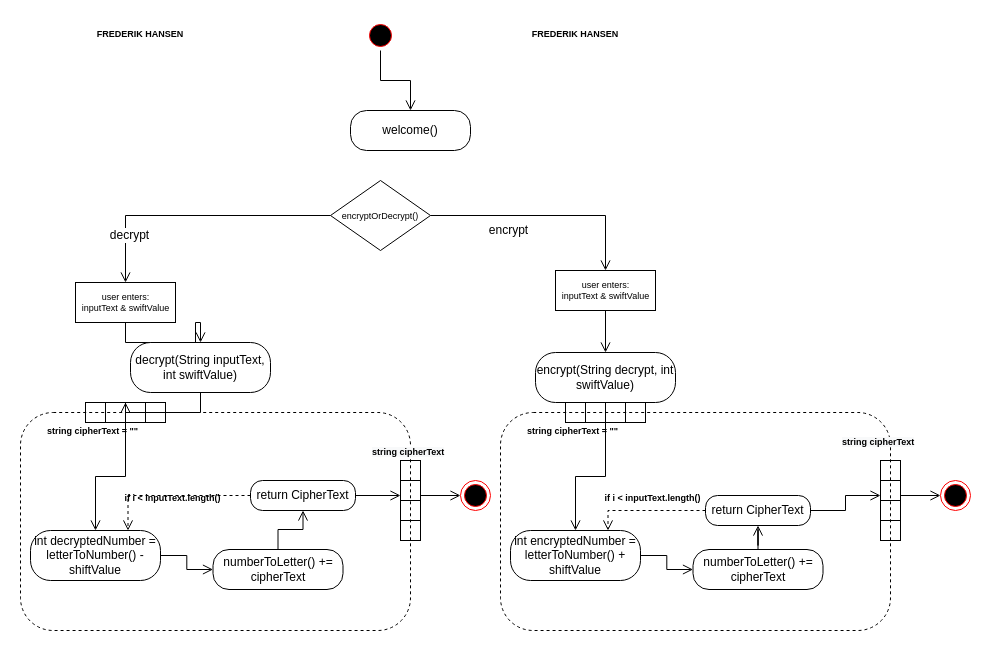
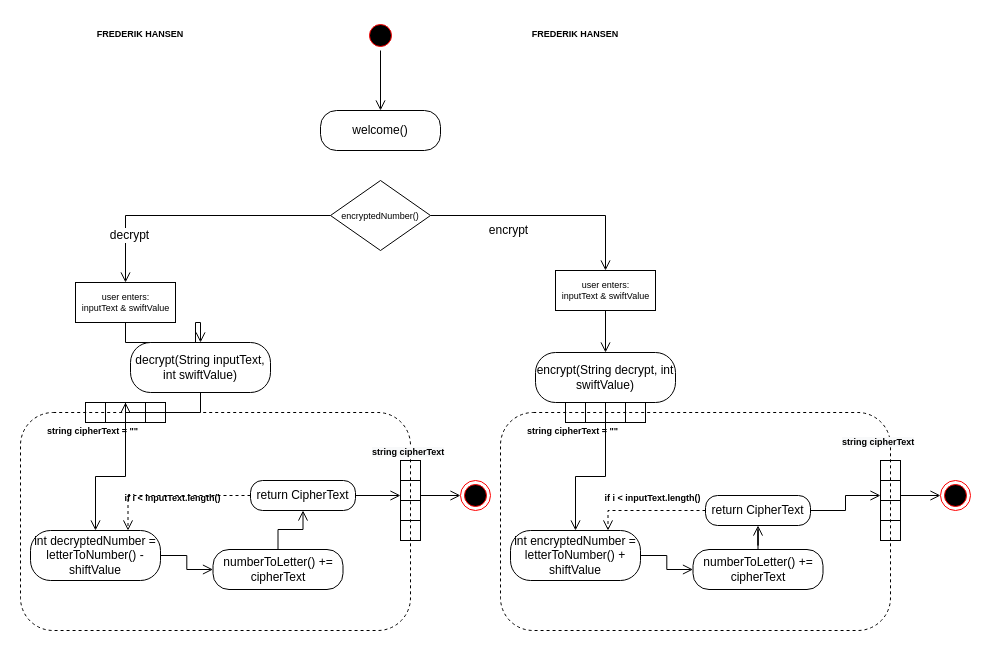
node "welcome()": moved (411, 131) -> (381, 131)
node "encryptOrDecrypt()": label "encryptOrDecrypt()" -> "encryptedNumber()"
